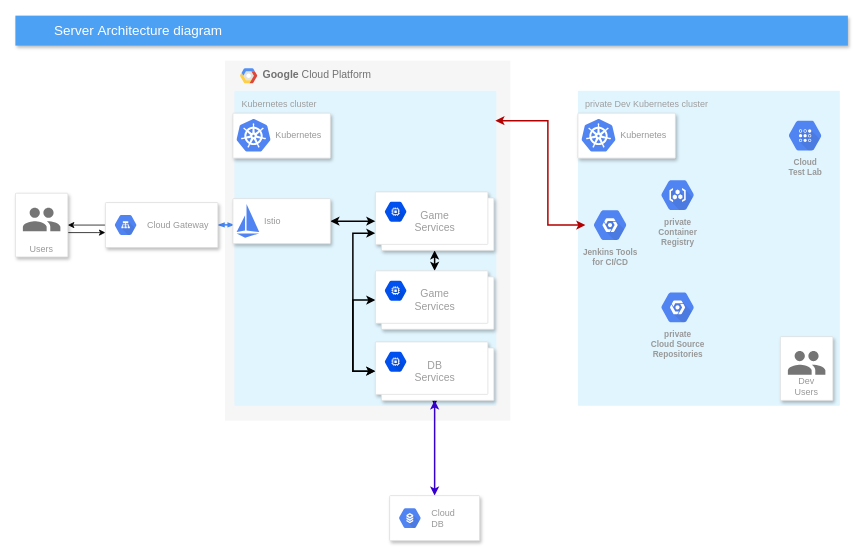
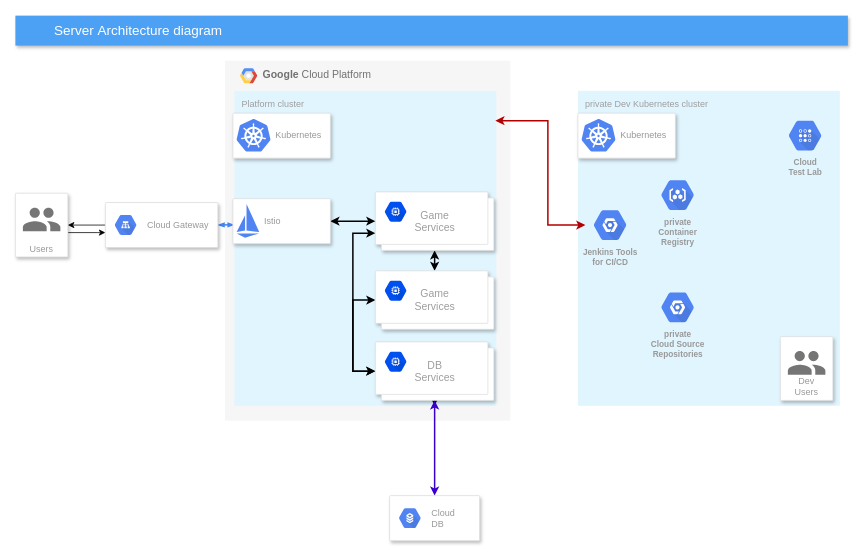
node "Kubernetes cluster": label "Kubernetes cluster" -> "Platform cluster"
